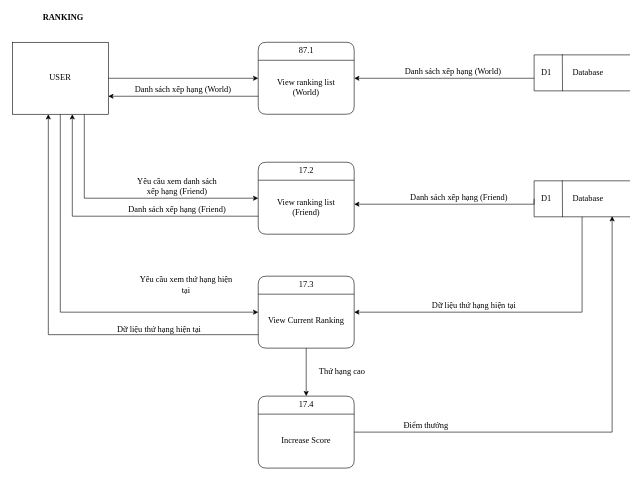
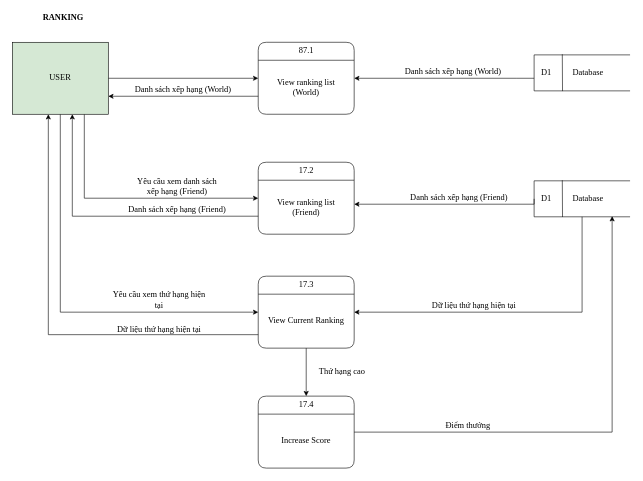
node "USER": fillcolor #ffffff -> #d5e8d4
node "Yêu cầu xem thứ hạng hiện tại": moved (186, 285) -> (159, 300)
node "Điểm thưởng": moved (426, 426) -> (468, 426)
